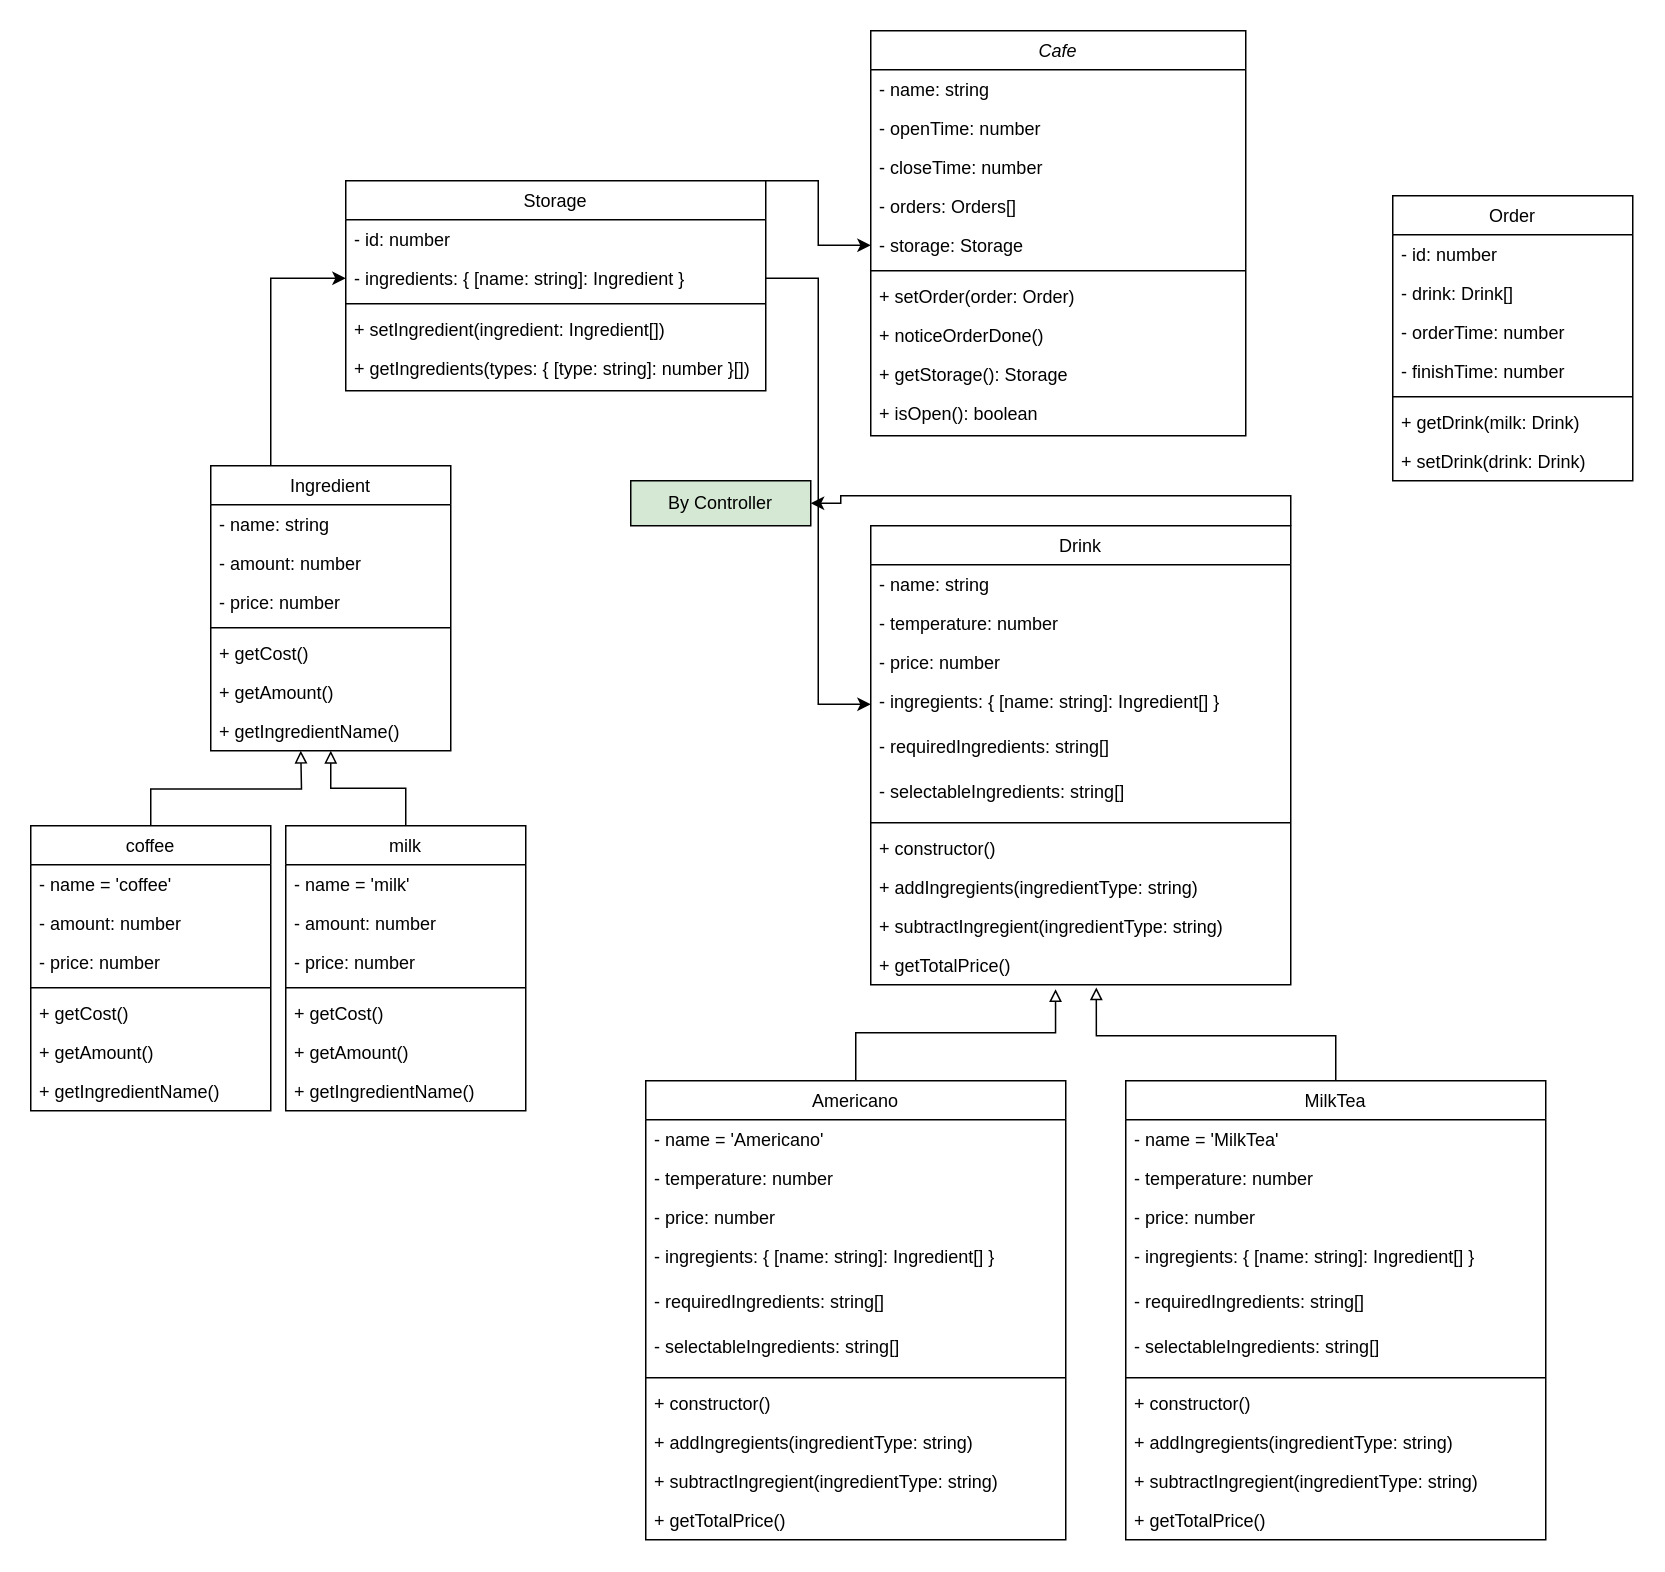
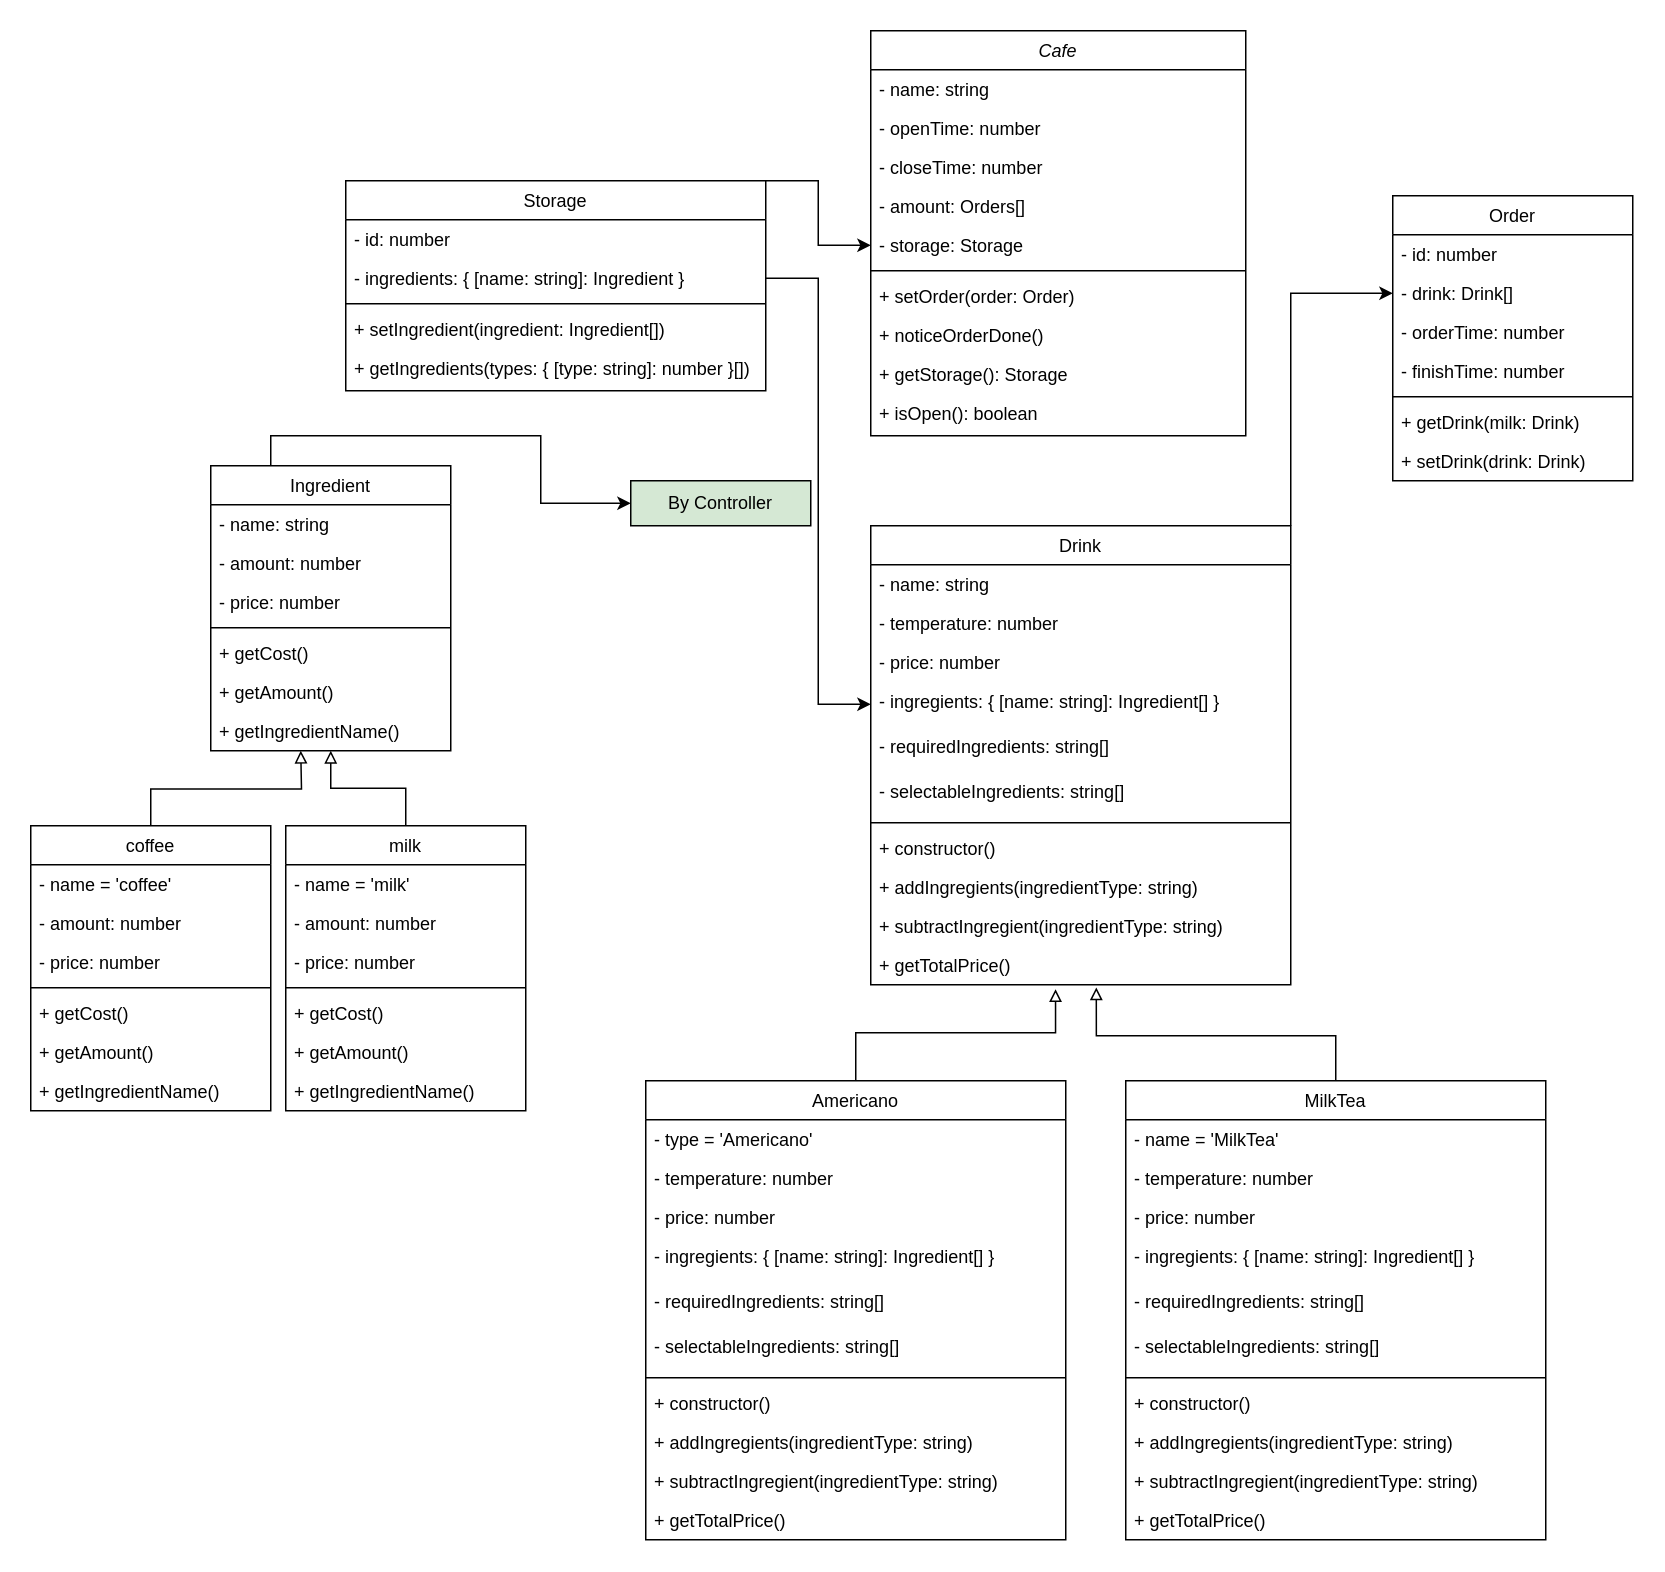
node "- orders: Orders[]": label "- orders: Orders[]" -> "- amount: Orders[]"
edge "Ingredient" -> "- ingredients: { [name: string]: Ingredient }": now "Ingredient" -> "By Controller"
edge "Drink" -> "By Controller": now "Drink" -> "- drink: Drink[]"
node "- name = 'Americano'": label "- name = 'Americano'" -> "- type = 'Americano'"
